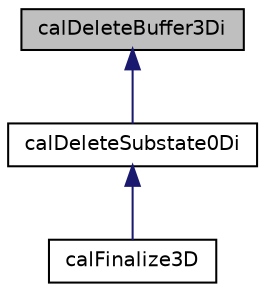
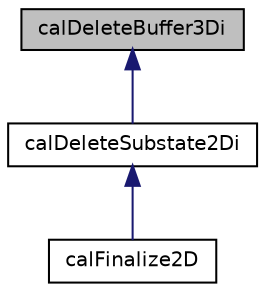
node "calDeleteSubstate0Di": label "calDeleteSubstate0Di" -> "calDeleteSubstate2Di"
node "calFinalize3D": label "calFinalize3D" -> "calFinalize2D"
